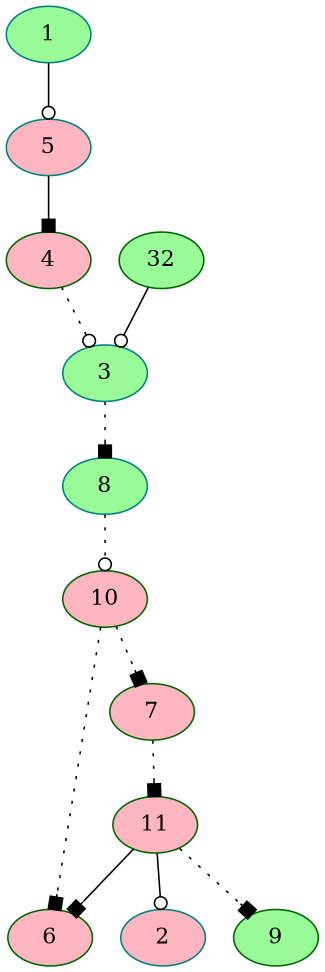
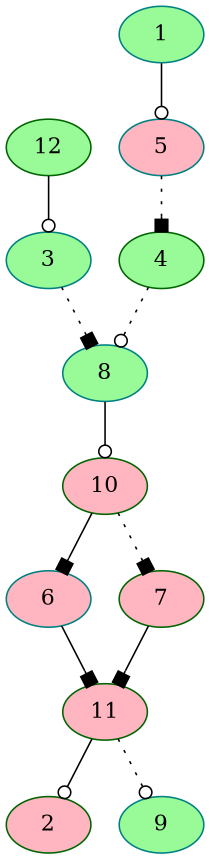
edge "5" -> "4": style solid -> dotted
node "4": fillcolor lightpink -> palegreen
node "32": label "32" -> "12"
edge "4" -> "3": now "4" -> "8"
edge "8" -> "10": style dotted -> solid
edge "10" -> "6": style dotted -> solid
edge "7" -> "11": style dotted -> solid
edge "11" -> "6": reversed
edge "11" -> "9": arrowhead box -> odot
node "6": color darkgreen -> teal
node "2": color teal -> darkgreen
node "9": color darkgreen -> teal
